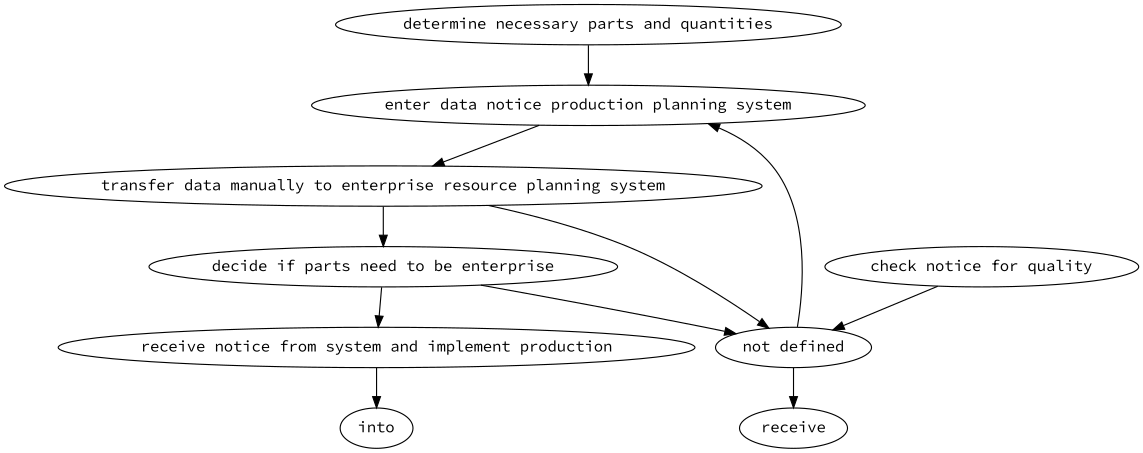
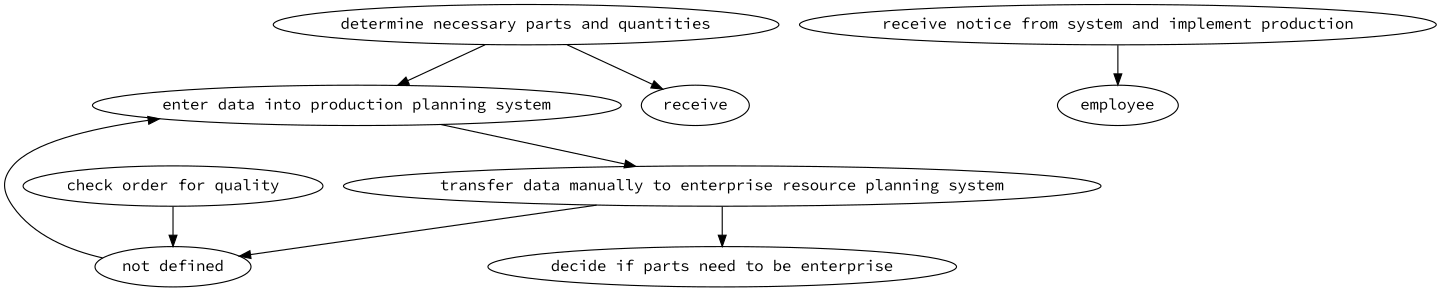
node "enter data notice production planning system": label "enter data notice production planning system" -> "enter data into production planning system"
node "check notice for quality": label "check notice for quality" -> "check order for quality"
edge "decide if parts need to be enterprise" -> "receive notice from system and implement production": removed
edge "decide if parts need to be enterprise" -> "not defined": removed
edge "not defined" -> "receive": now "determine necessary parts and quantities" -> "receive"
node "into": label "into" -> "employee"
